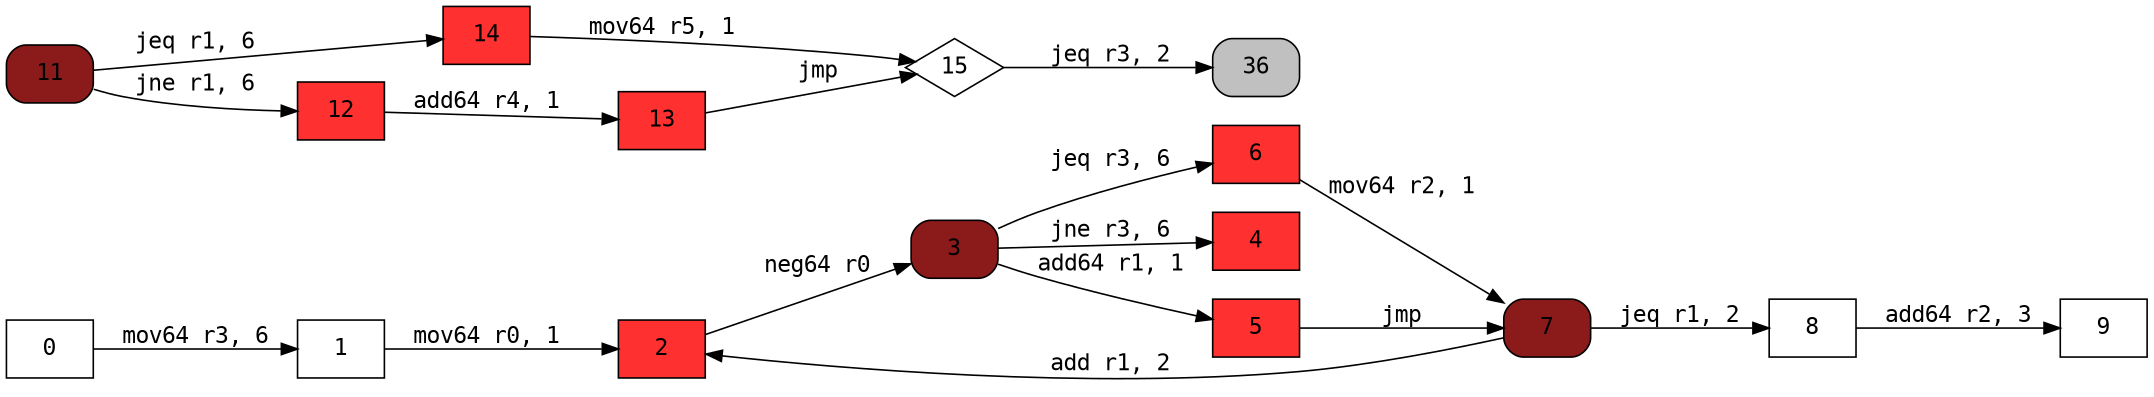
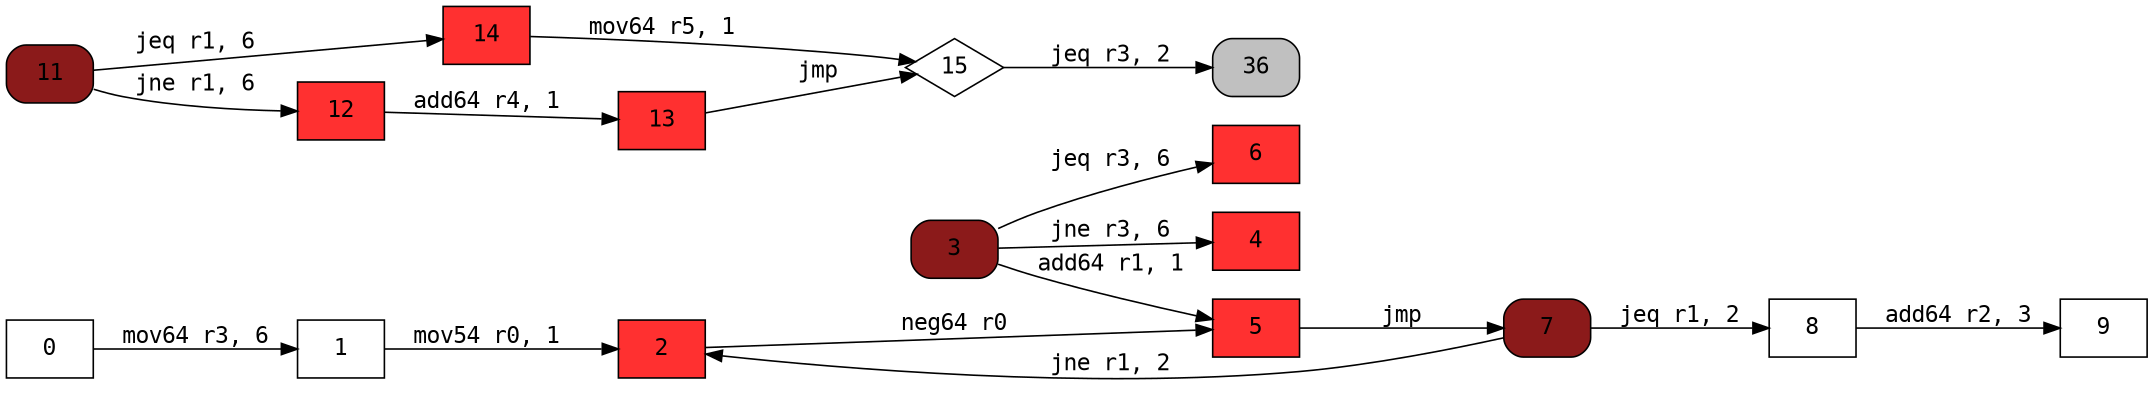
edge "6" -> "7": removed, label "mov64 r2, 1"
edge "2" -> "3": now "2" -> "5"
edge "1" -> "2": label "mov64 r0, 1" -> "mov54 r0, 1"
edge "7" -> "2": label "add r1, 2" -> "jne r1, 2"
